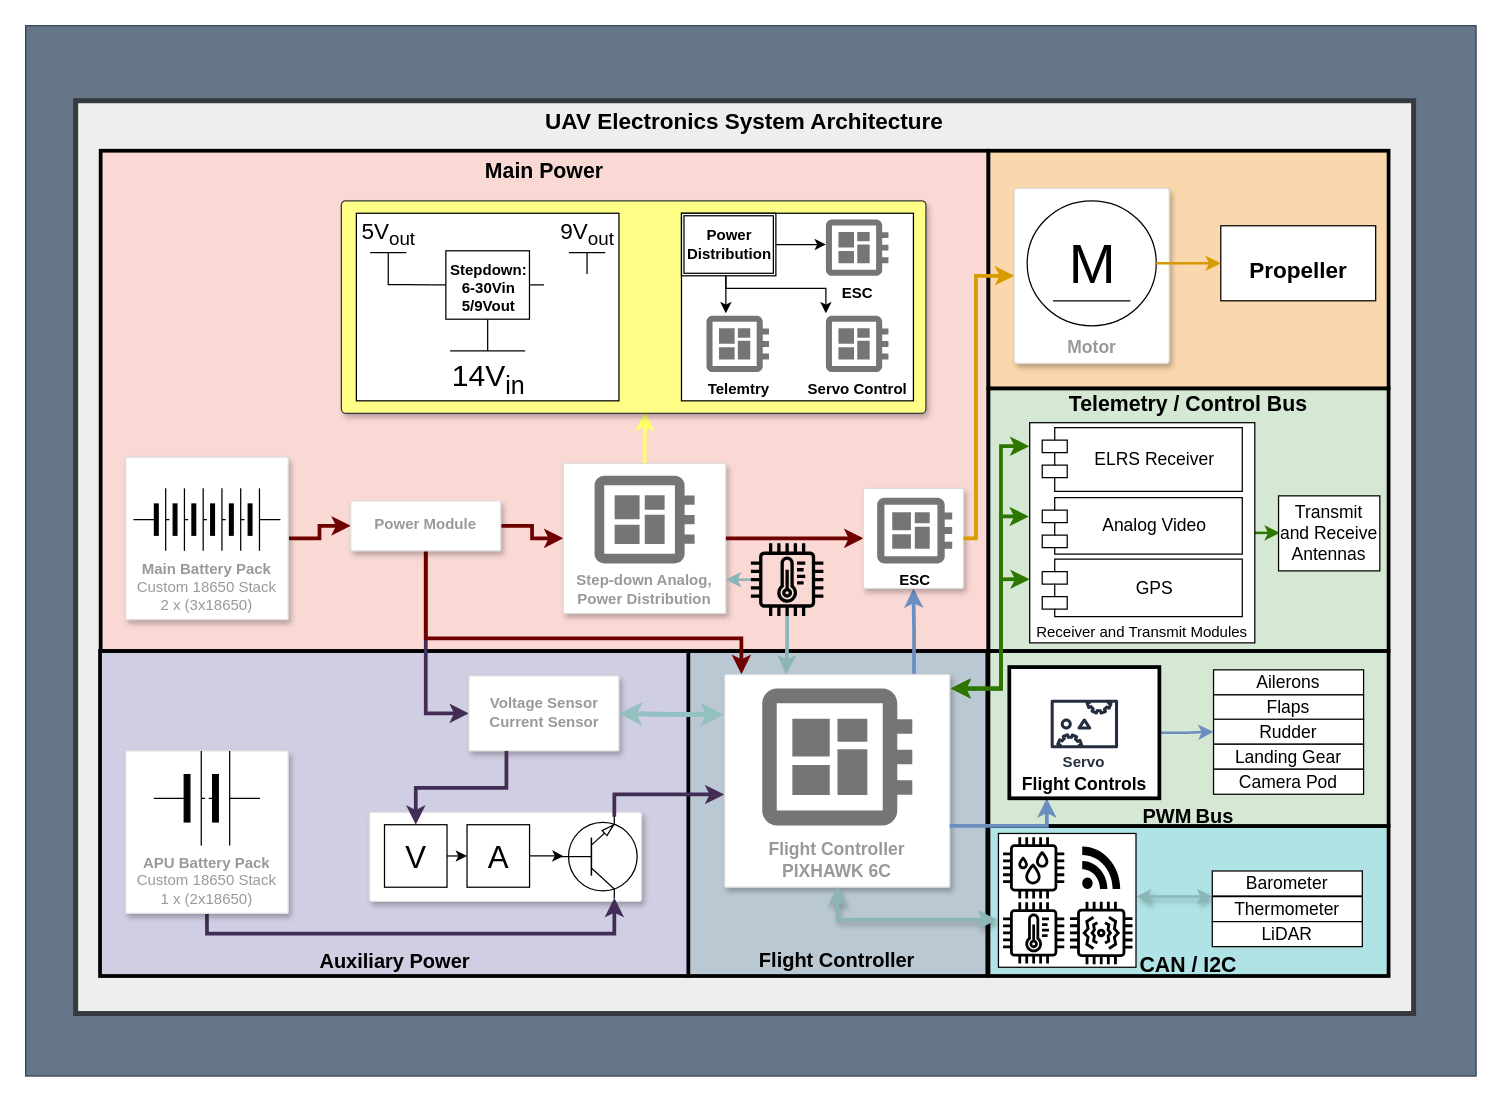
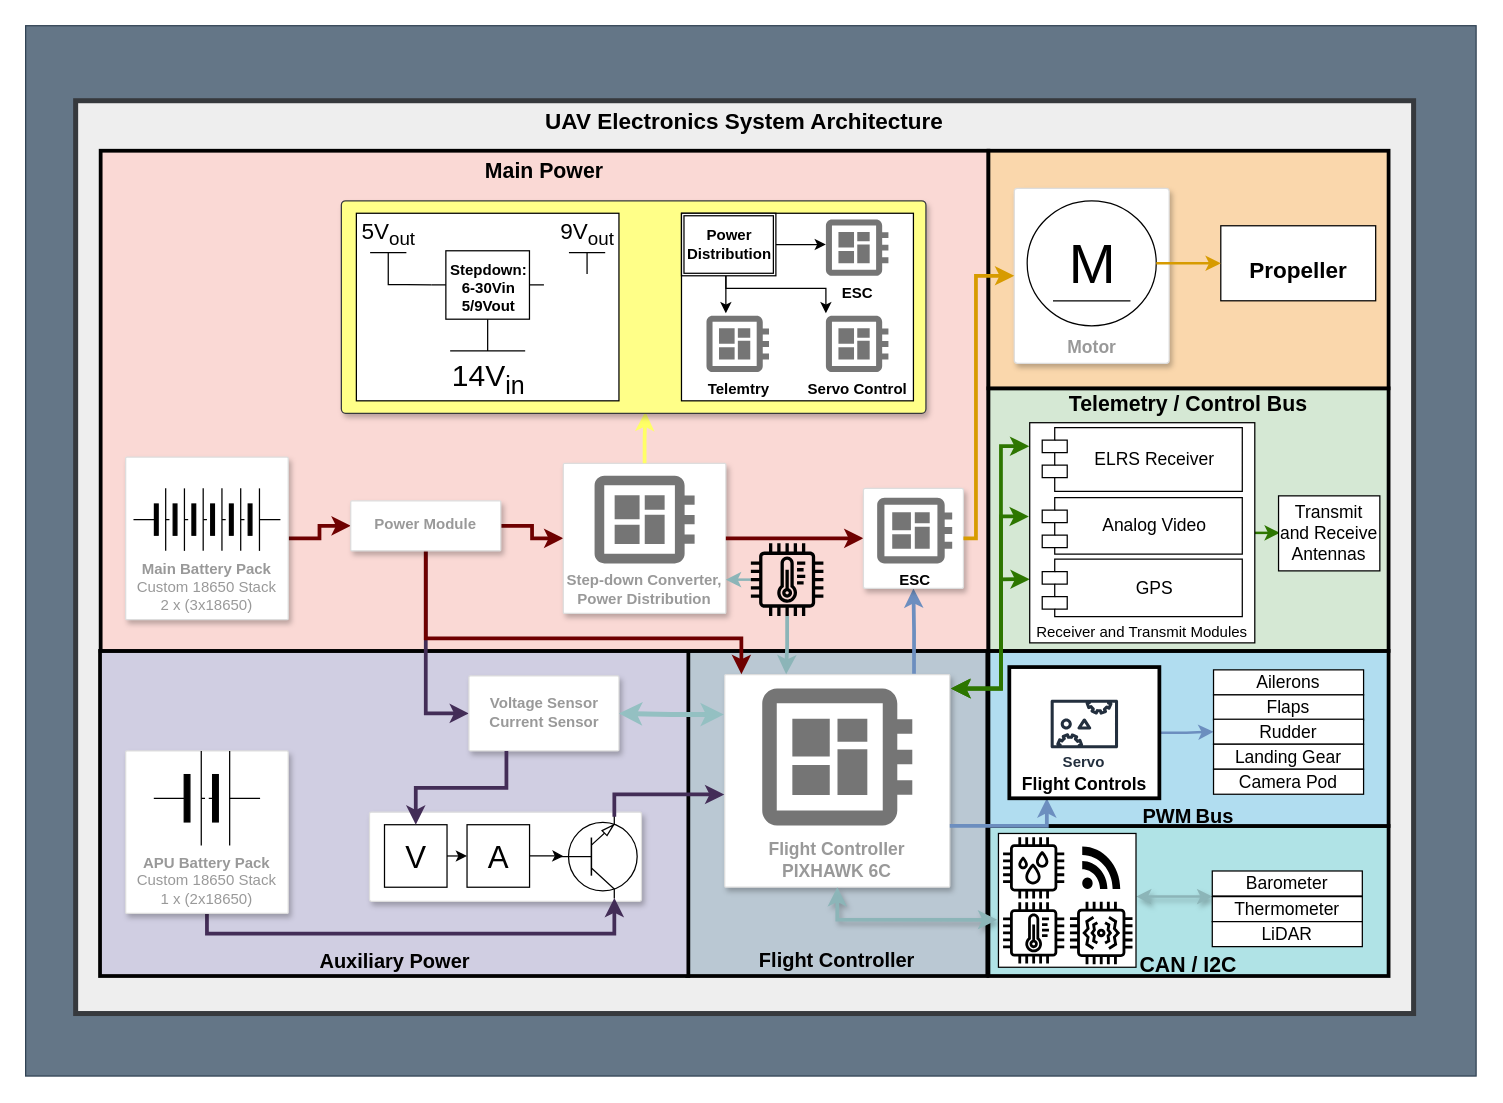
node "Step-down Analog, Power Distribution": label "Step-down Analog, Power Distribution" -> "Step-down Converter, Power Distribution"
node "PWM Bus": fillcolor #d5e8d4 -> #b1ddf0
